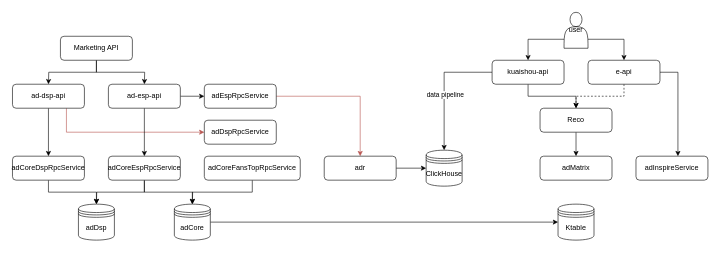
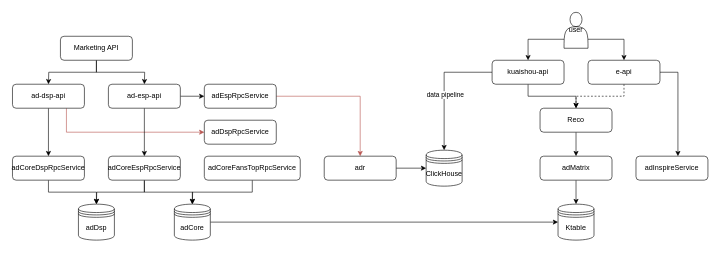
edge "adMatrix" -> "Ktable": added
